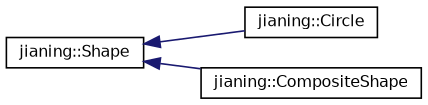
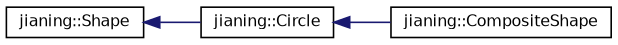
edge "jianing::CompositeShape" -> "jianing::Shape": now "jianing::CompositeShape" -> "jianing::Circle"
